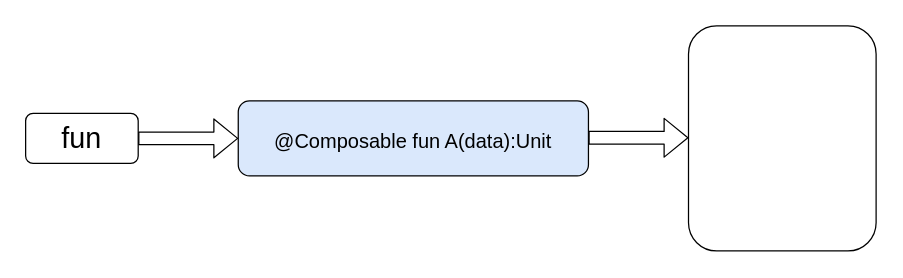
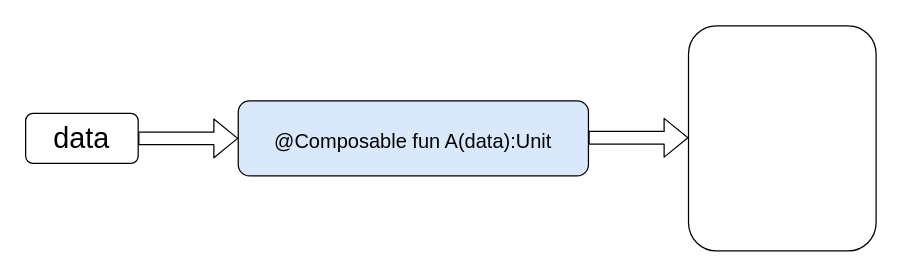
node "fun": label "fun" -> "data"
